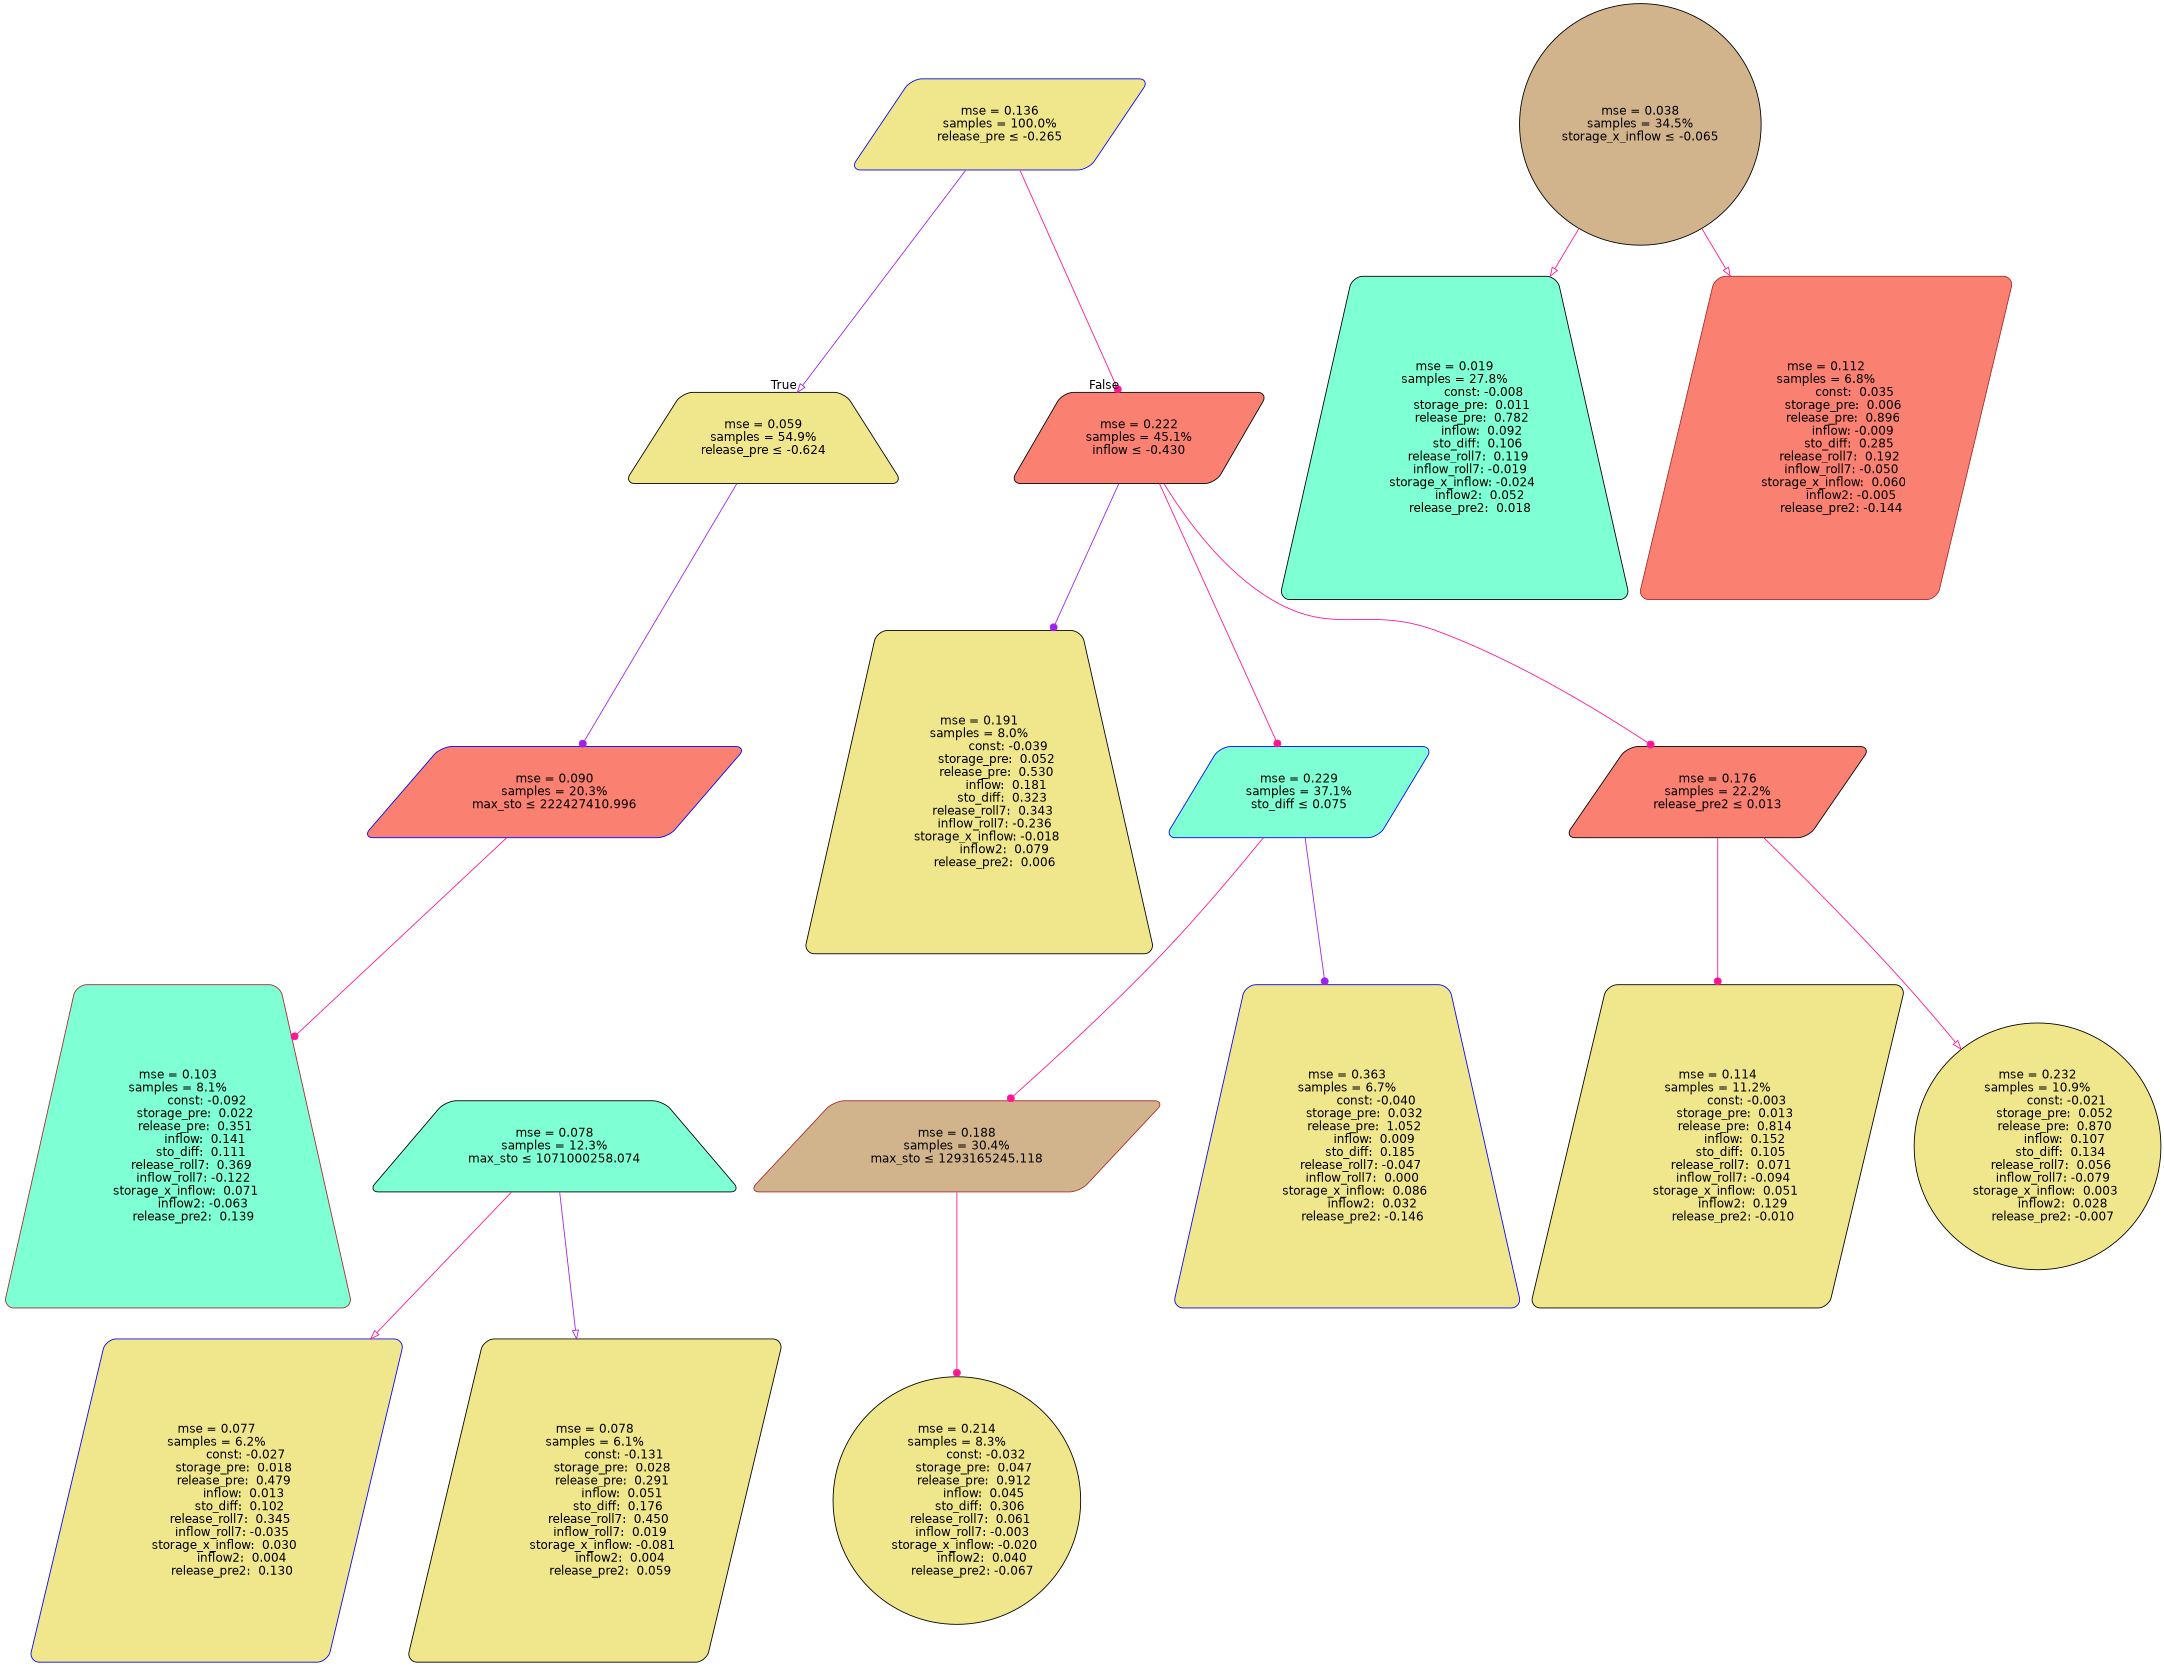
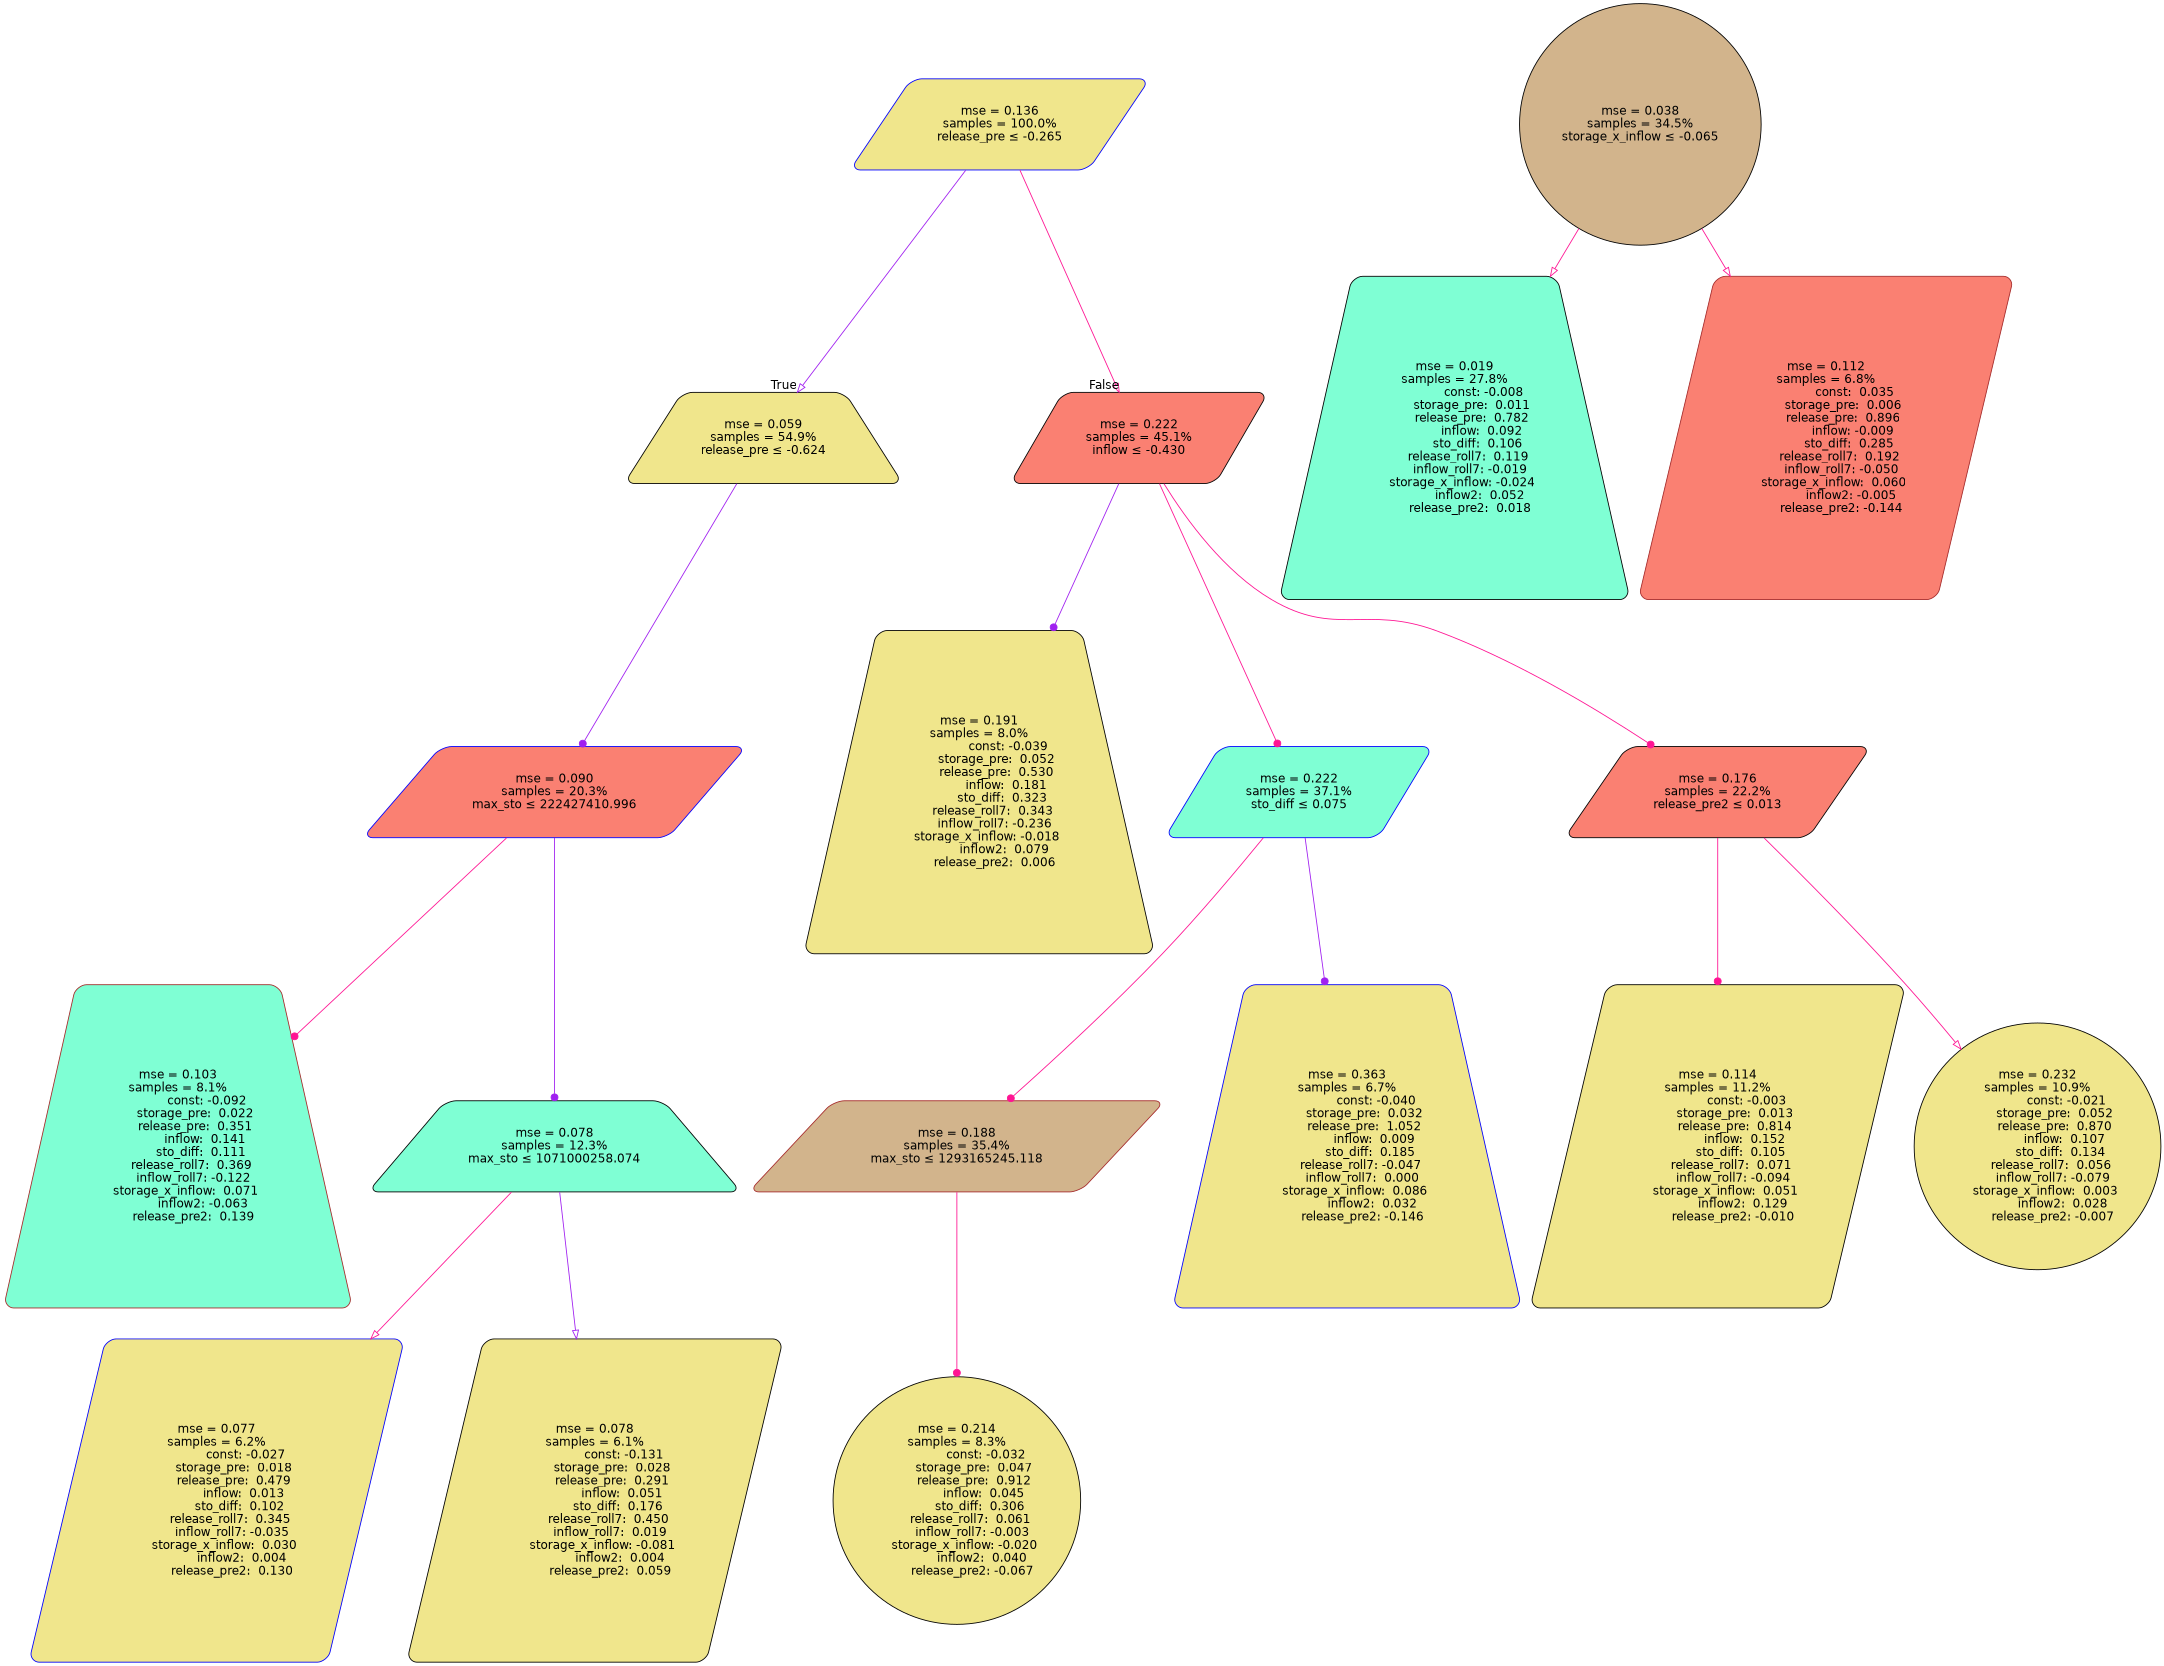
edge "mse = 0.136 samples = 100.0% release_pre ≤ -0.265" -> "mse = 0.222 samples = 45.1% inflow ≤ -0.430": arrowhead dot -> onormal
node "mse = 0.229 samples = 37.1% sto_diff ≤ 0.075": label "mse = 0.229 samples = 37.1% sto_diff ≤ 0.075" -> "mse = 0.222 samples = 37.1% sto_diff ≤ 0.075"
edge "mse = 0.090 samples = 20.3% max_sto ≤ 222427410.996" -> "mse = 0.078 samples = 12.3% max_sto ≤ 1071000258.074": added
node "mse = 0.188 samples = 30.4% max_sto ≤ 1293165245.118": label "mse = 0.188 samples = 30.4% max_sto ≤ 1293165245.118" -> "mse = 0.188 samples = 35.4% max_sto ≤ 1293165245.118"
